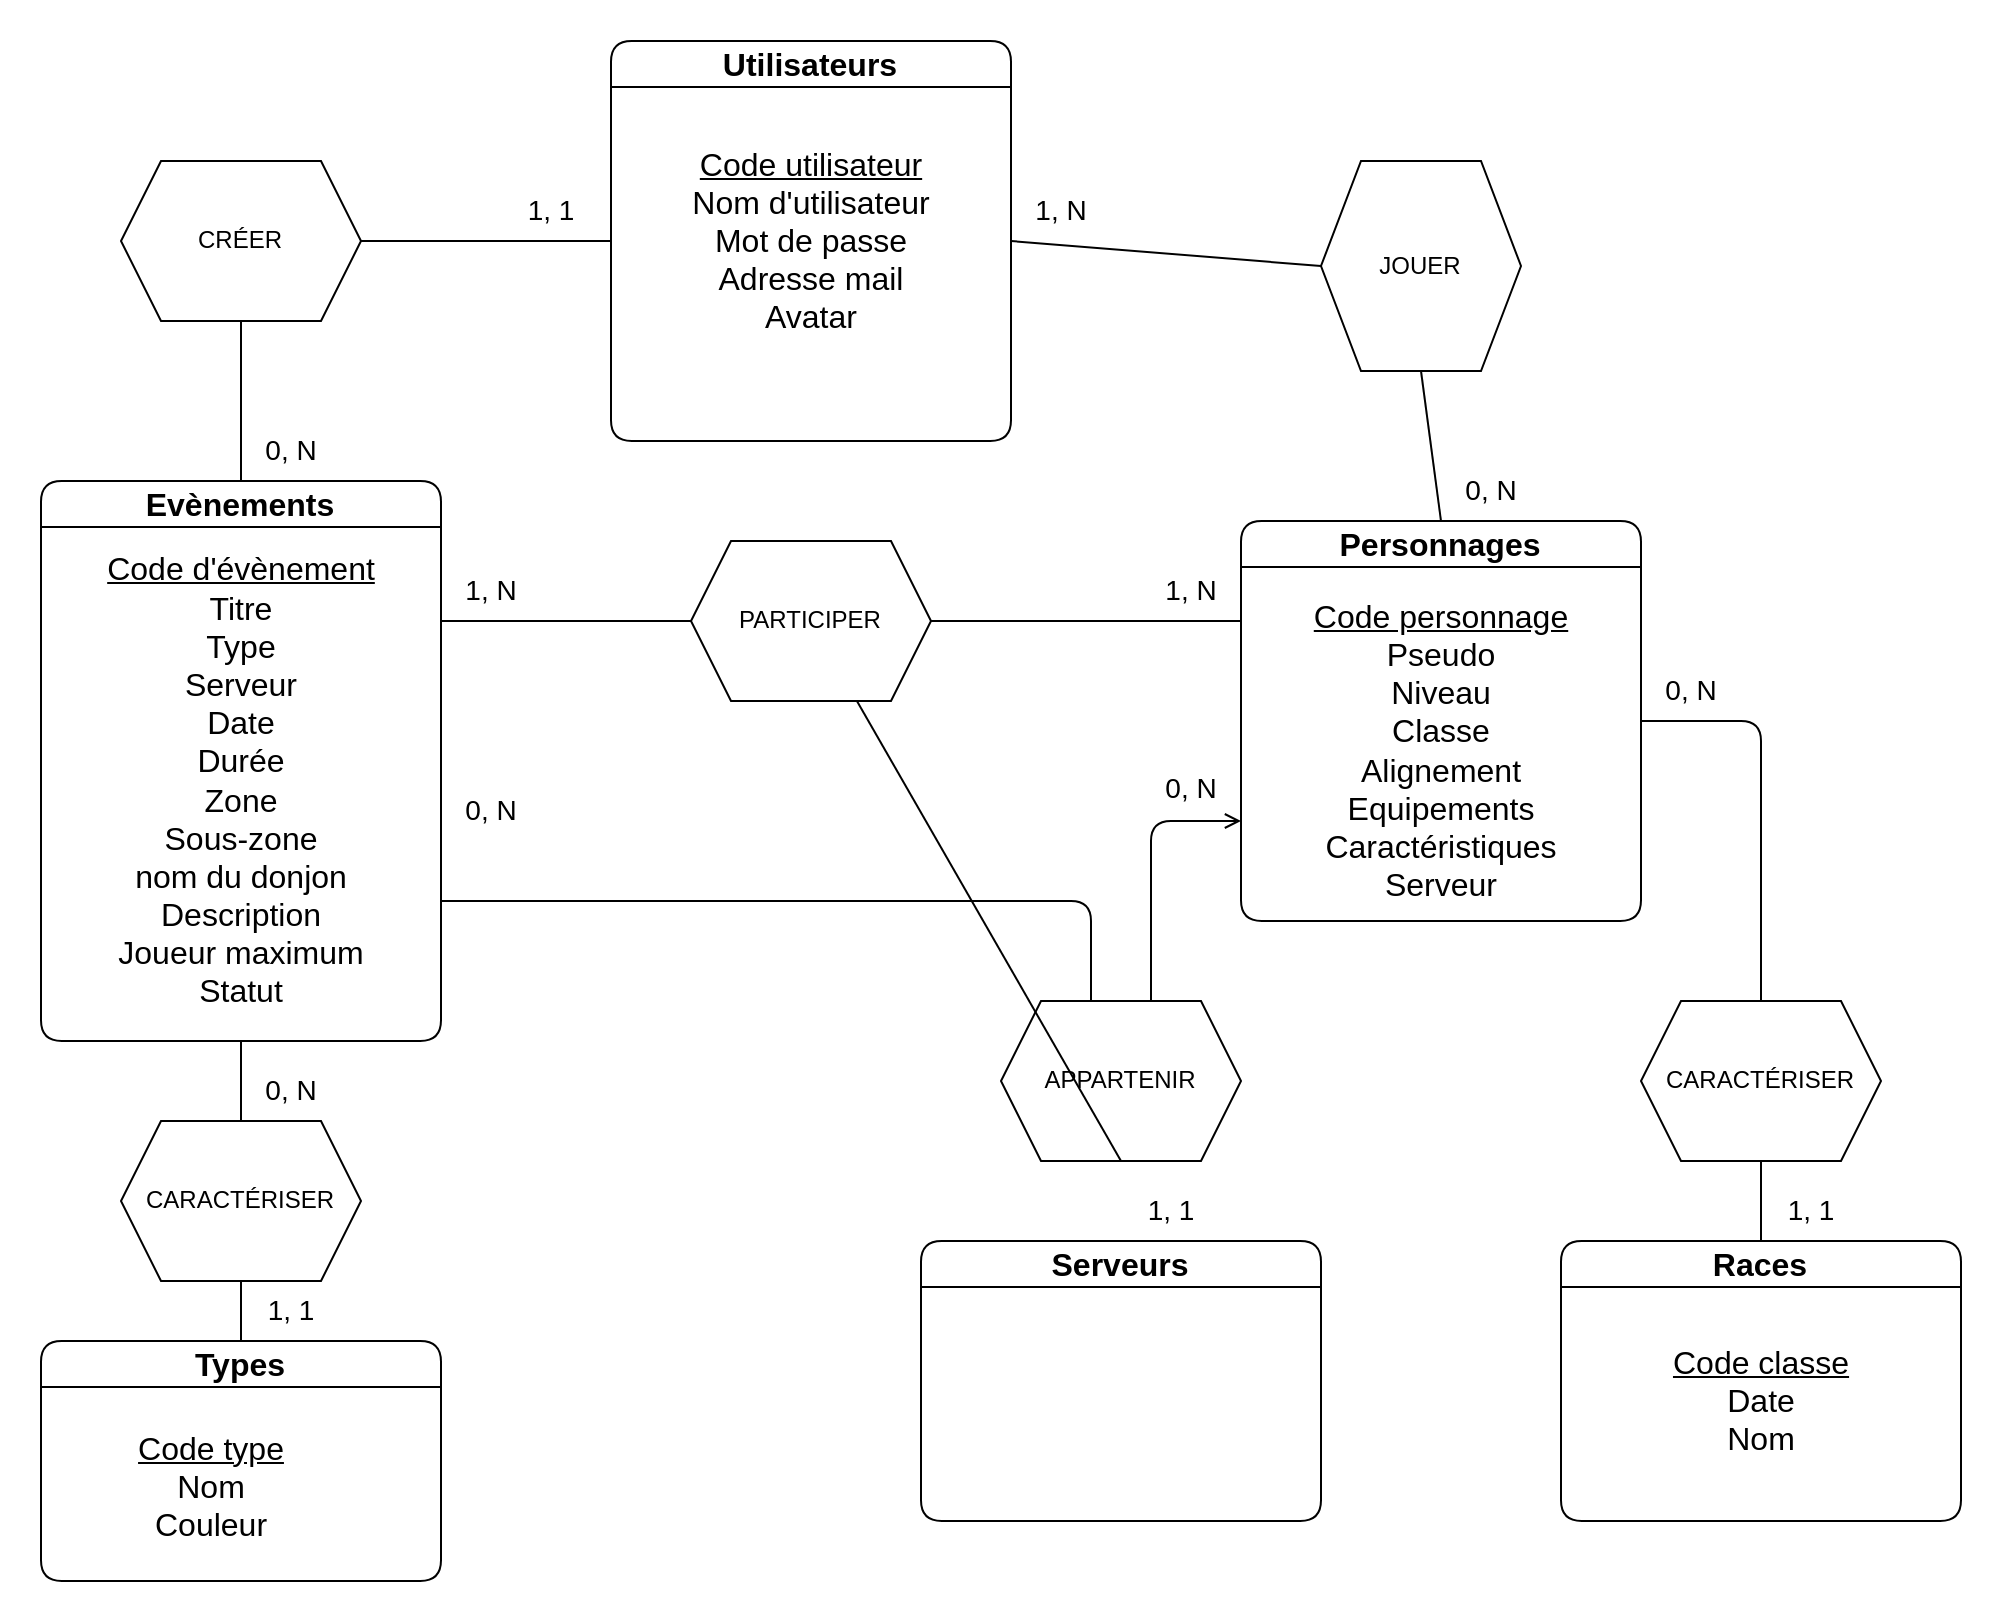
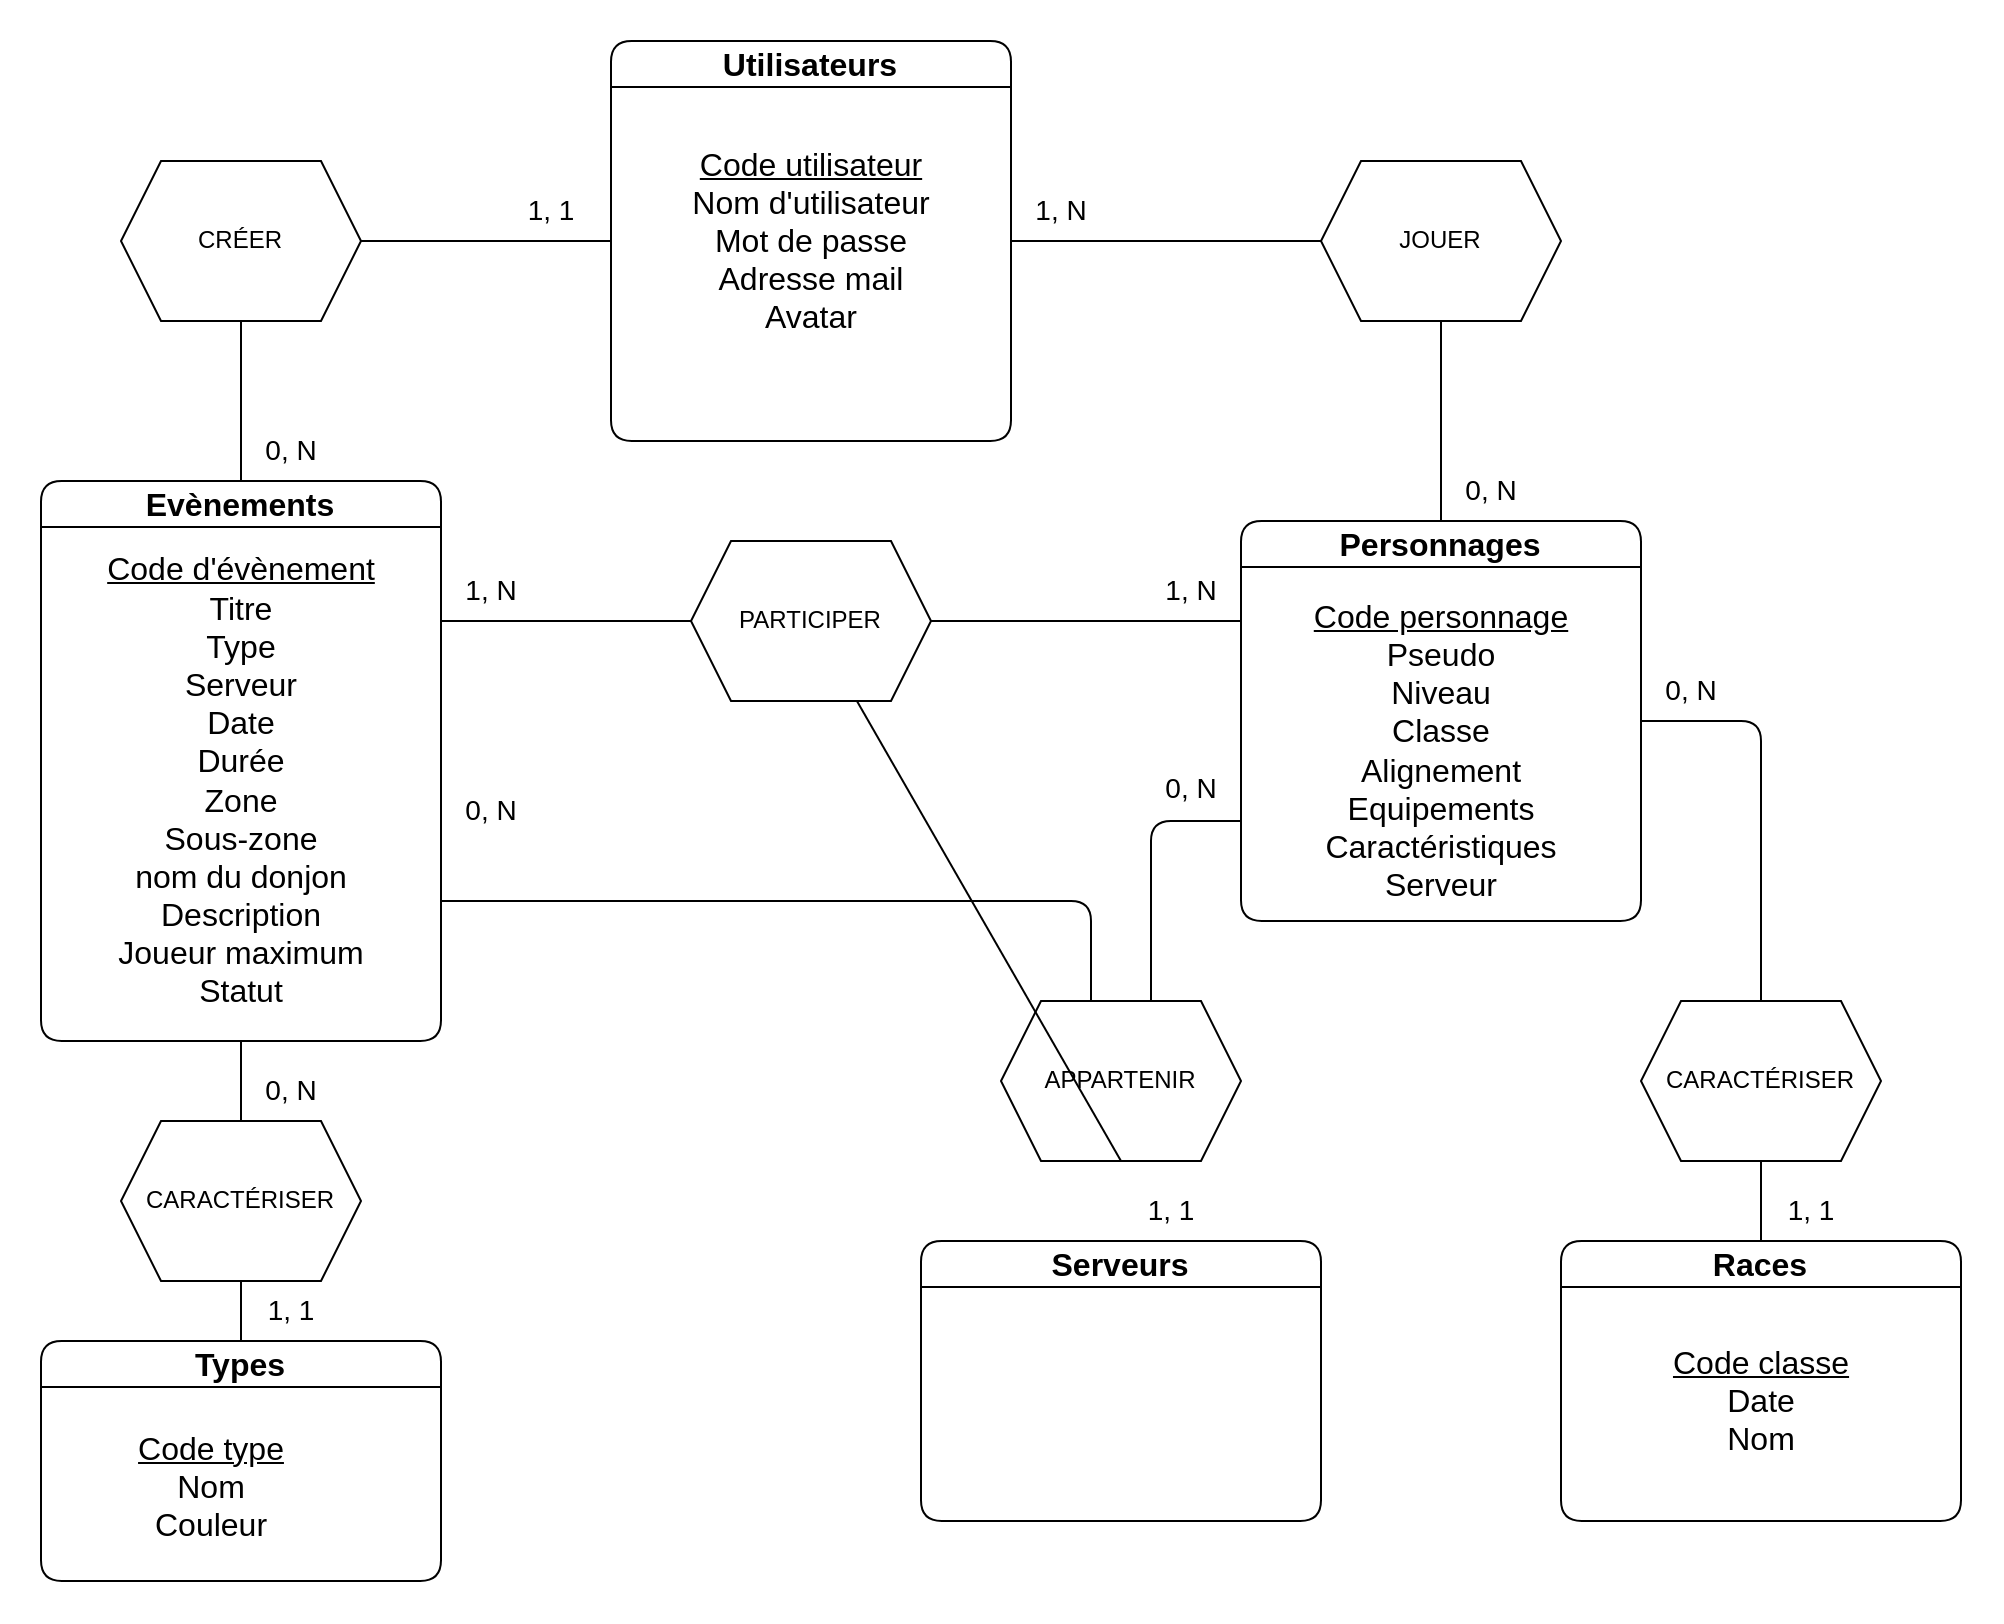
node "JOUER": size 200x210 -> 240x160
edge "APPARTENIR" -> "Personnages": arrowhead open -> none
